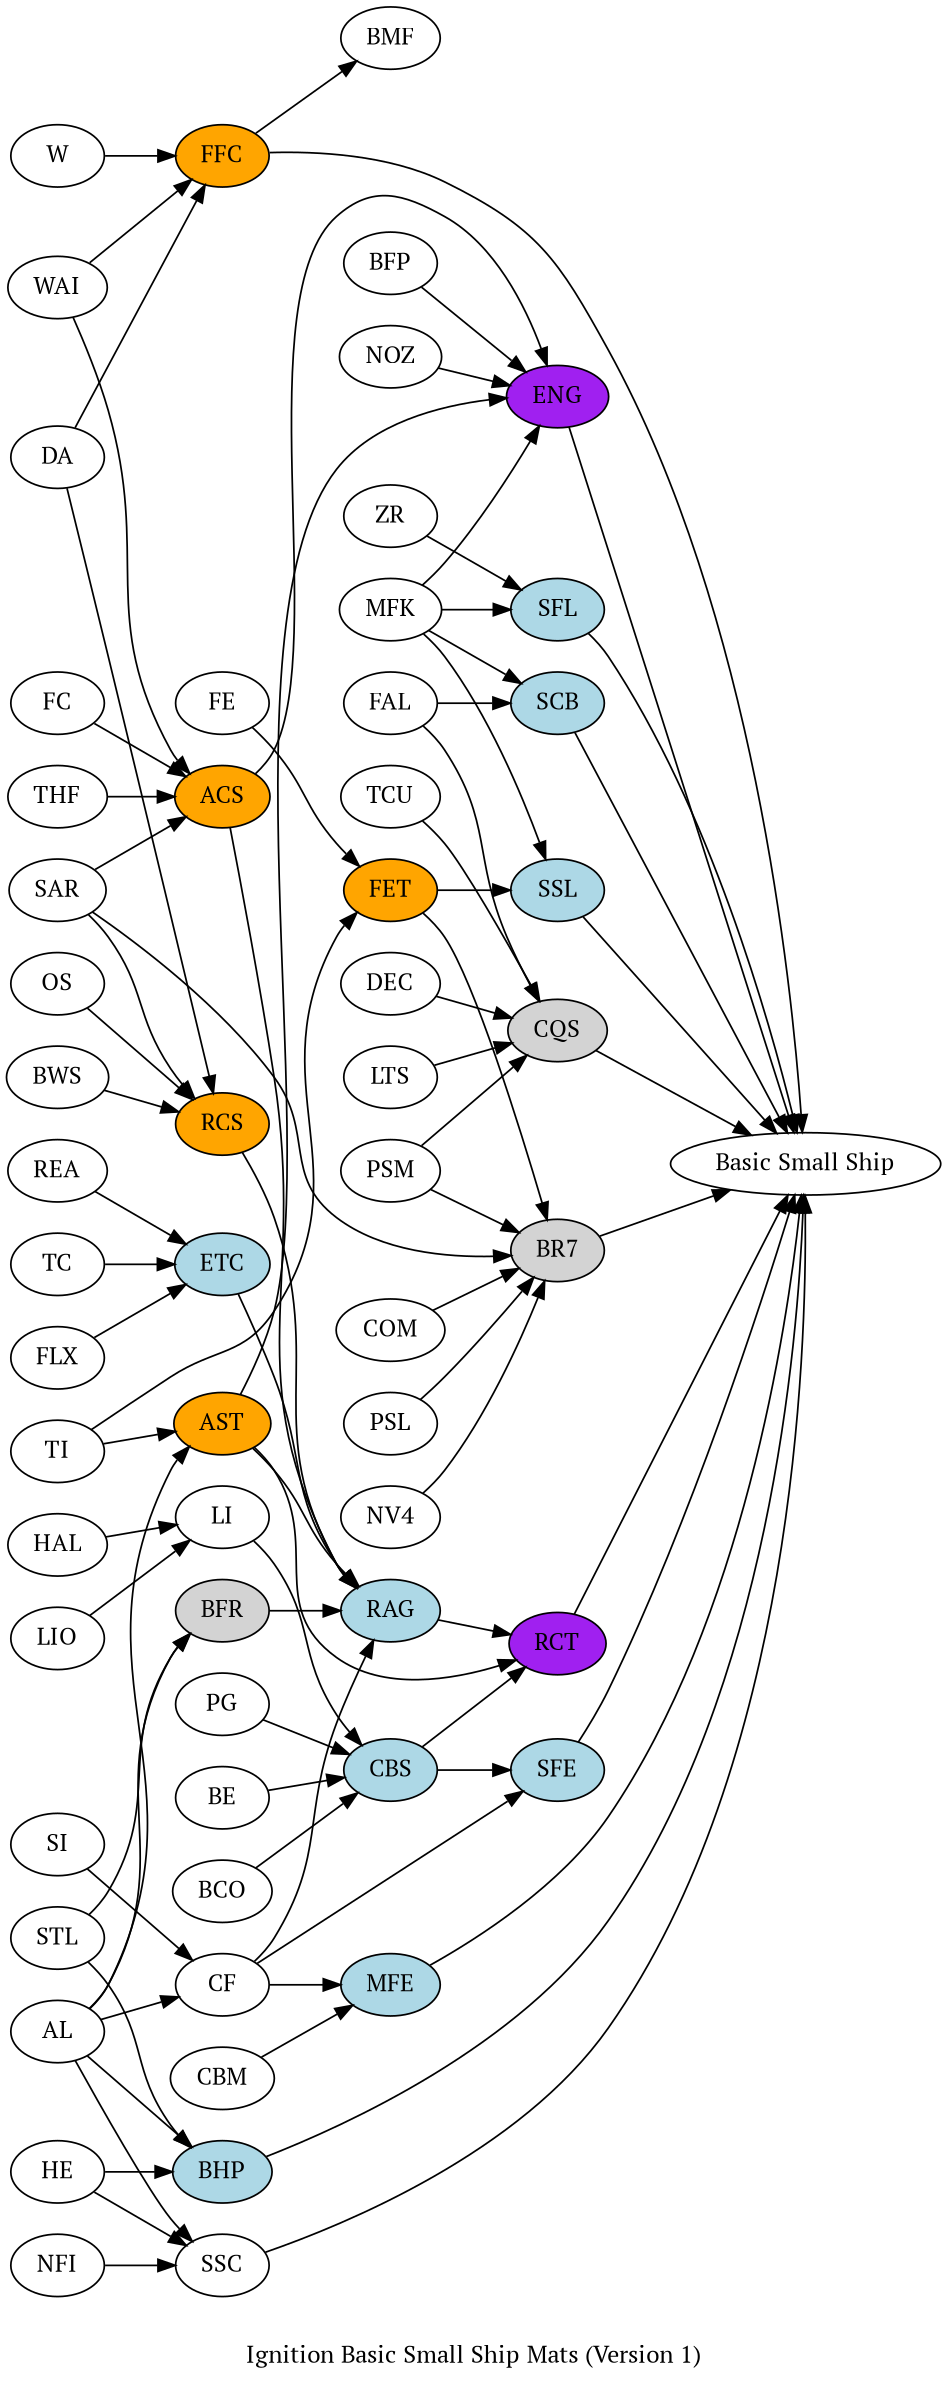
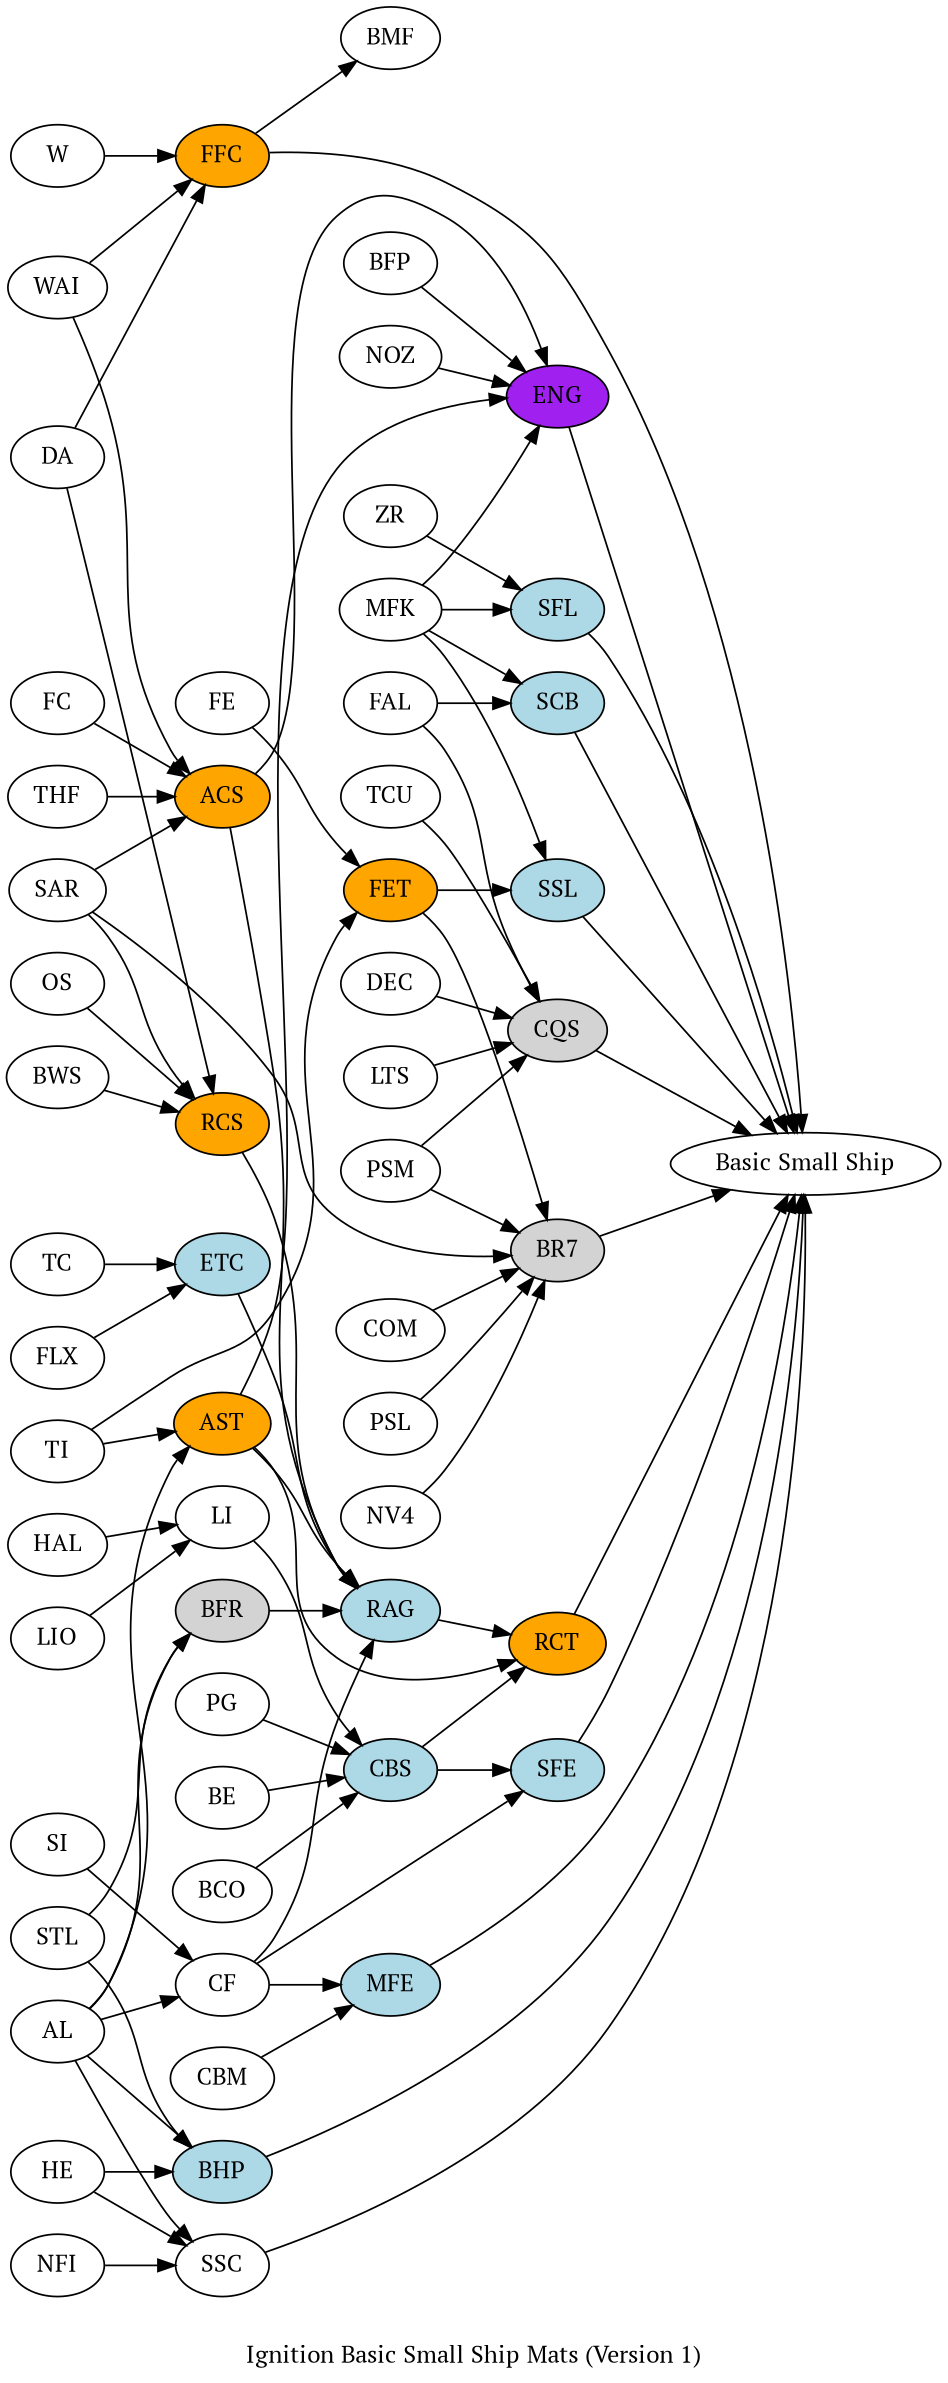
node "REA": removed
node "RCT": fillcolor purple -> orange
